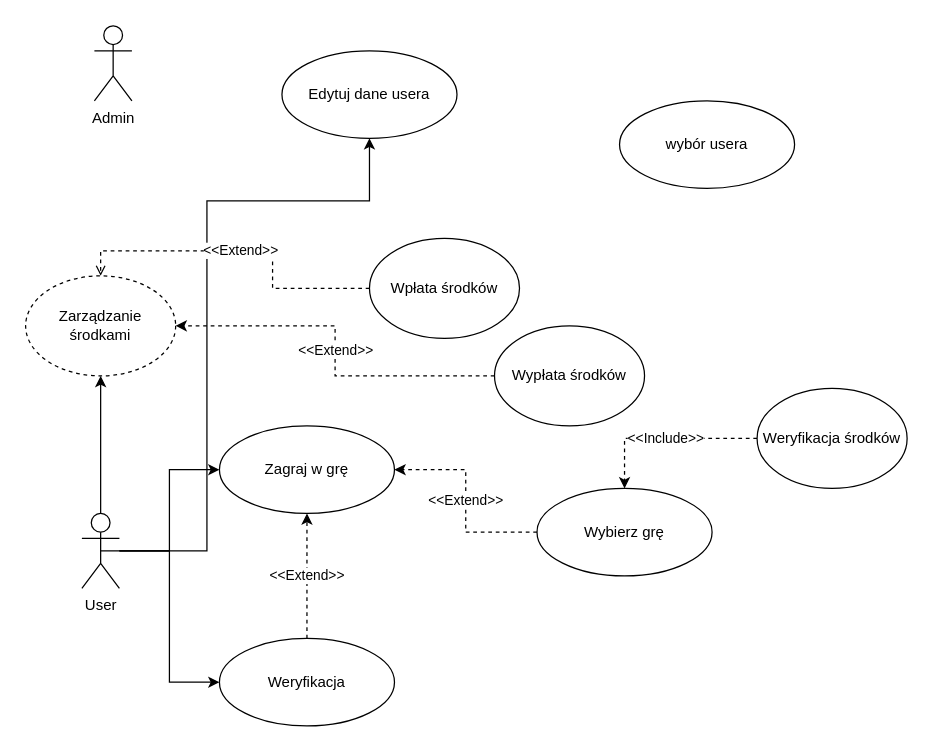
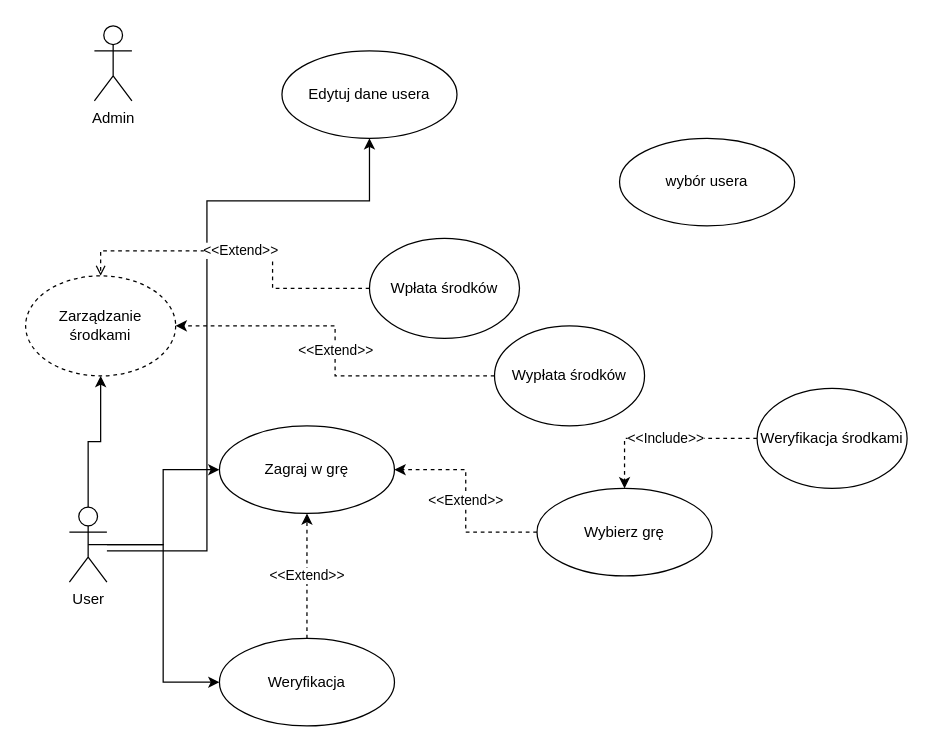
node "wybór usera": moved (707, 144) -> (707, 182)
node "Weryfikacja środków": label "Weryfikacja środków" -> "Weryfikacja środkami"
node "User": moved (101, 551) -> (88, 544)
